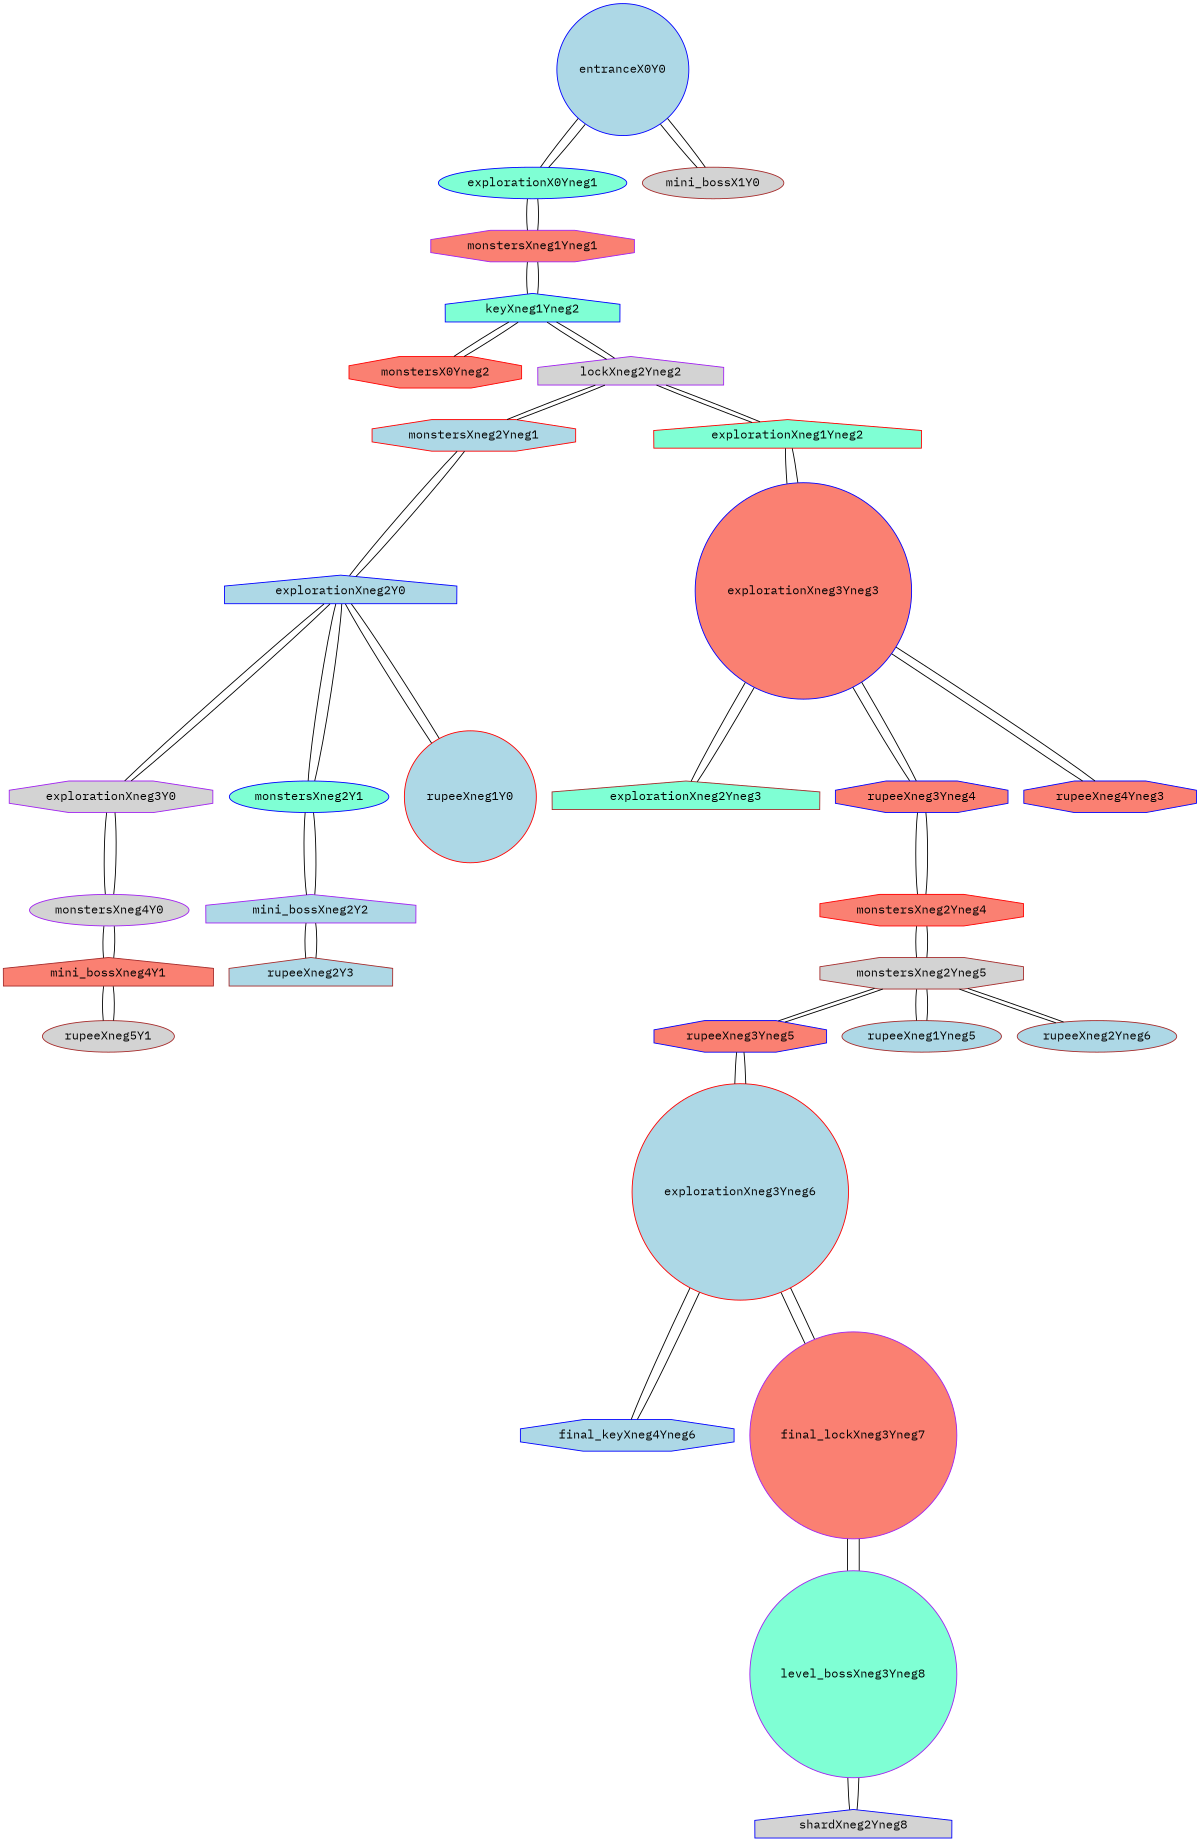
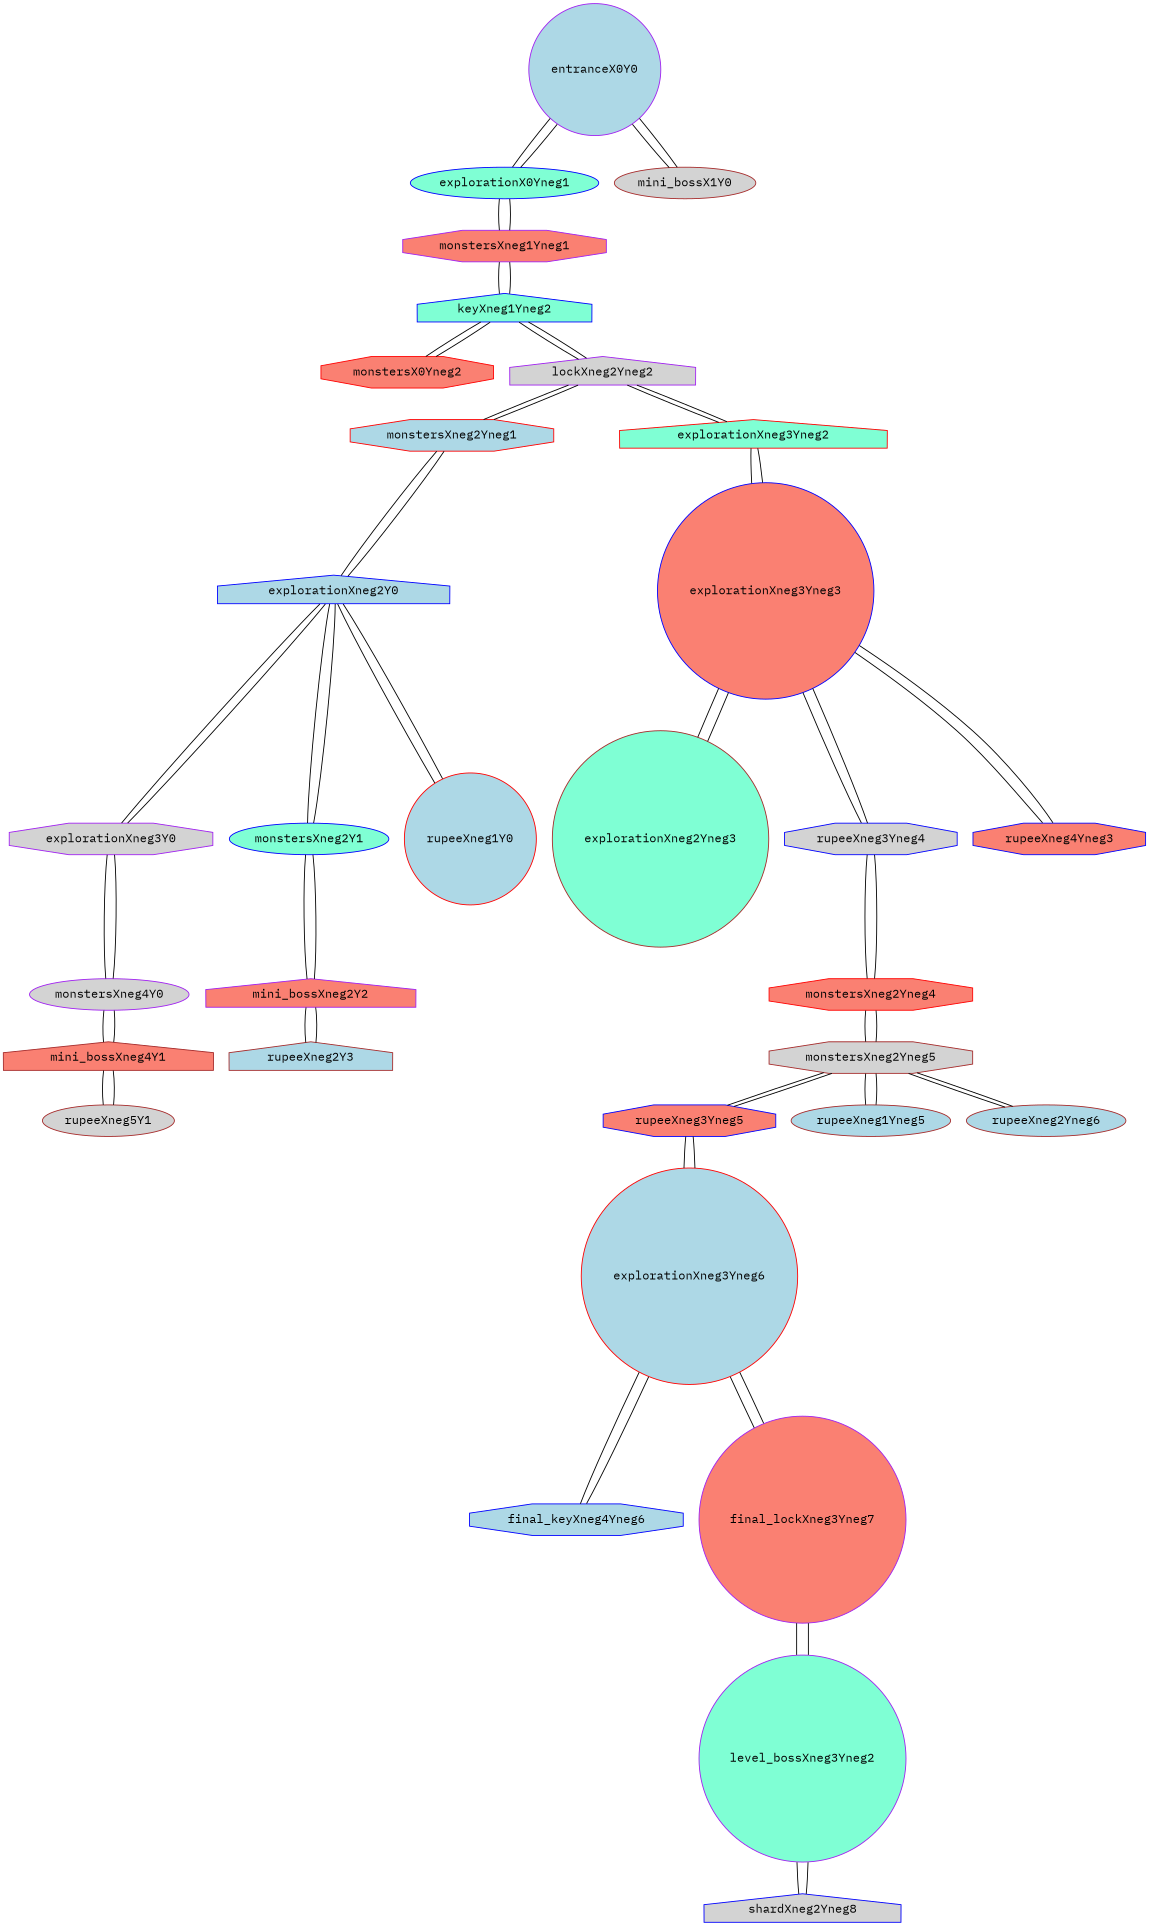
node "entranceX0Y0": color blue -> purple
node "explorationXneg1Yneg2": label "explorationXneg1Yneg2" -> "explorationXneg3Yneg2"
node "explorationXneg2Yneg3": shape house -> circle
node "rupeeXneg3Yneg4": fillcolor salmon -> lightgrey
node "mini_bossXneg2Y2": fillcolor lightblue -> salmon
node "level_bossXneg3Yneg8": label "level_bossXneg3Yneg8" -> "level_bossXneg3Yneg2"
